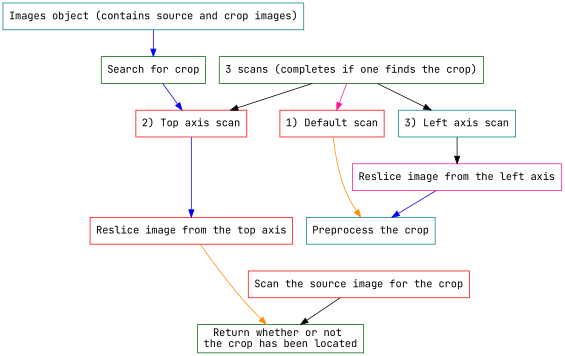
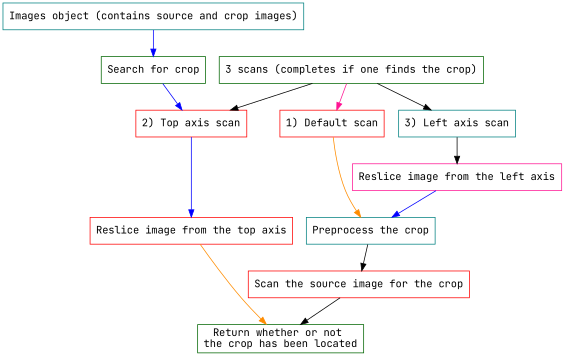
edge "Preprocess the crop" -> "Scan the source image for the crop": added
